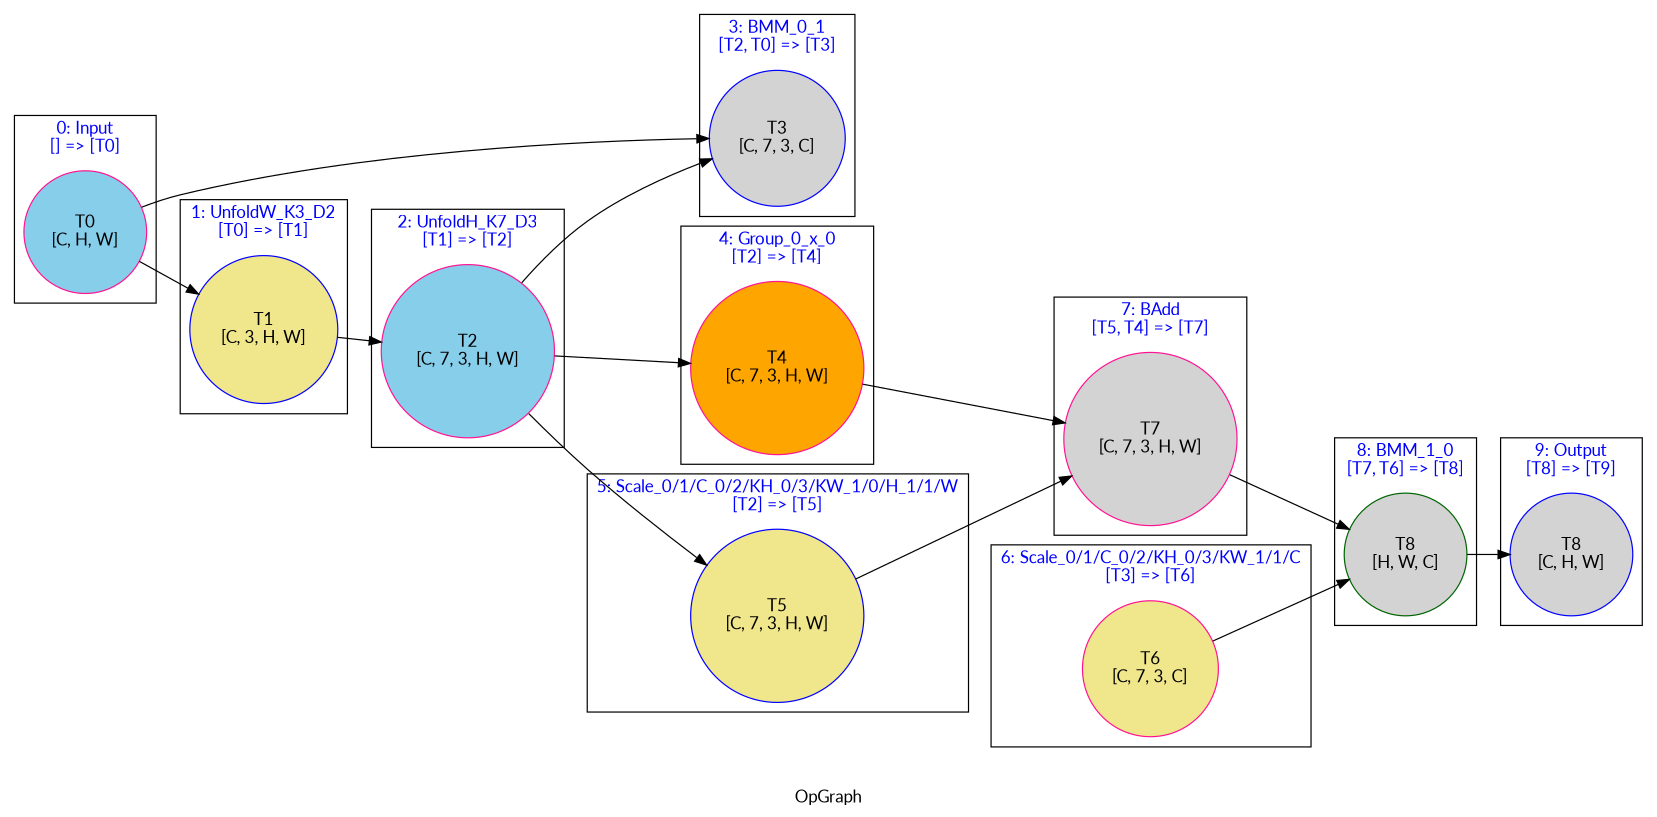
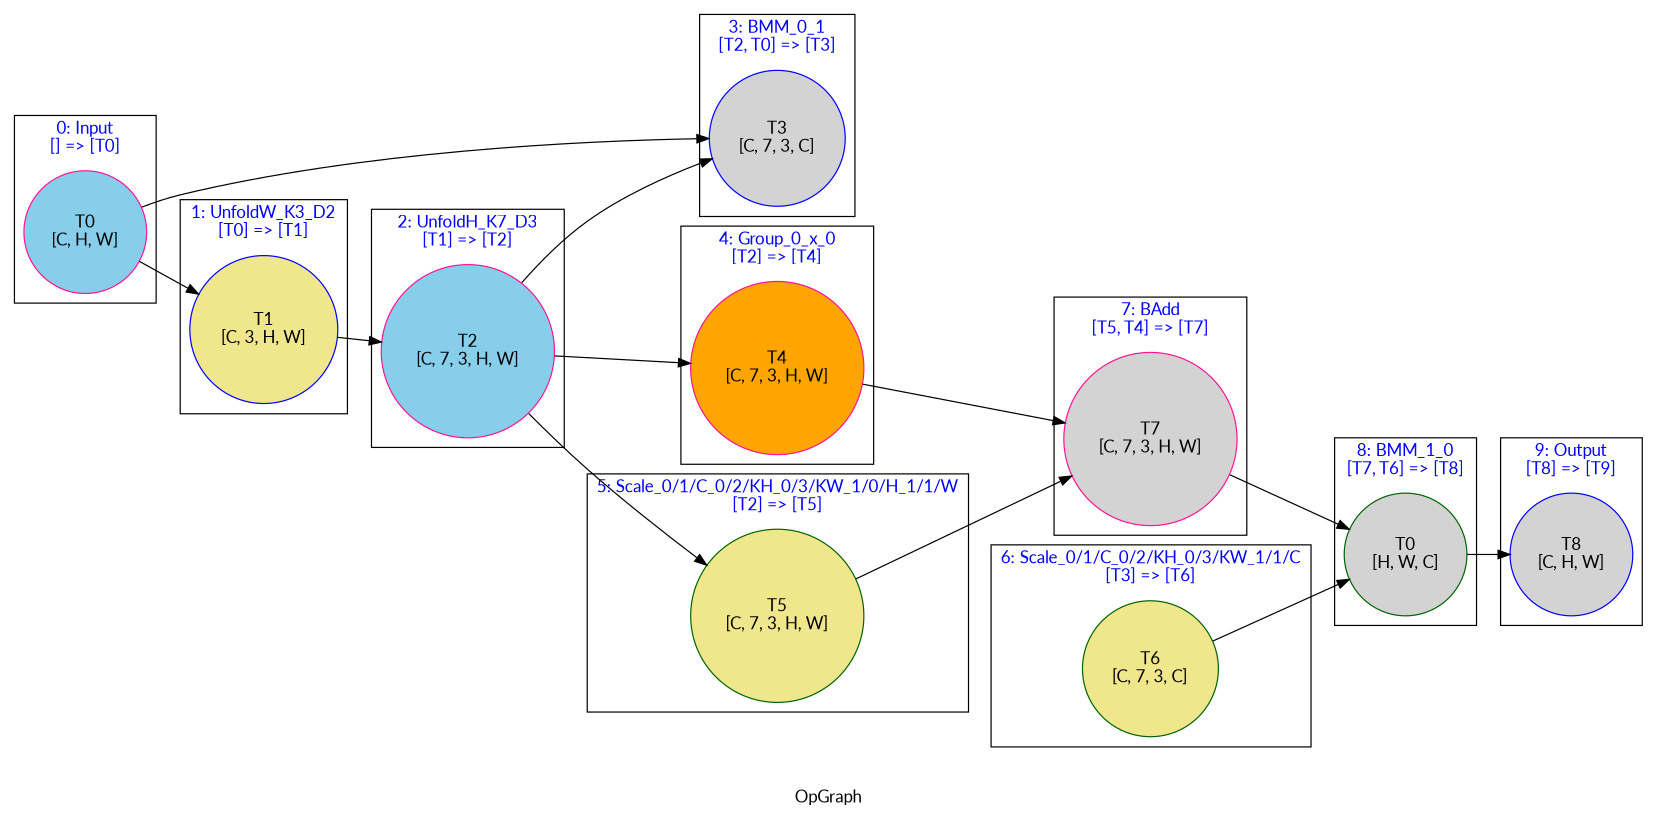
node "T8 [H, W, C]": label "T8 [H, W, C]" -> "T0 [H, W, C]"
node "T5 [C, 7, 3, H, W]": color blue -> darkgreen
node "T6 [C, 7, 3, C]": color deeppink -> darkgreen
